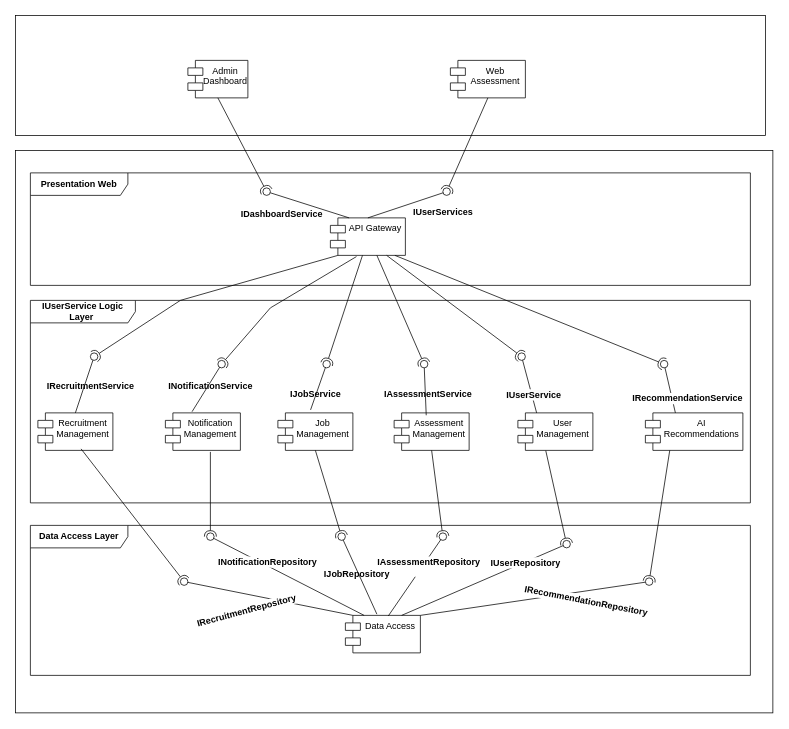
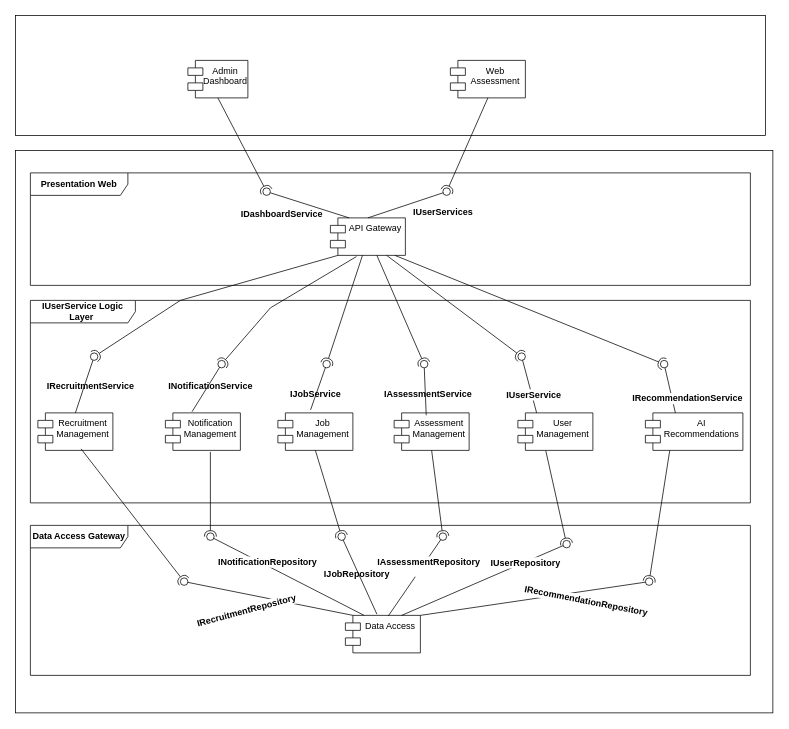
node "Data Access Layer": label "Data Access Layer" -> "Data Access Gateway"
